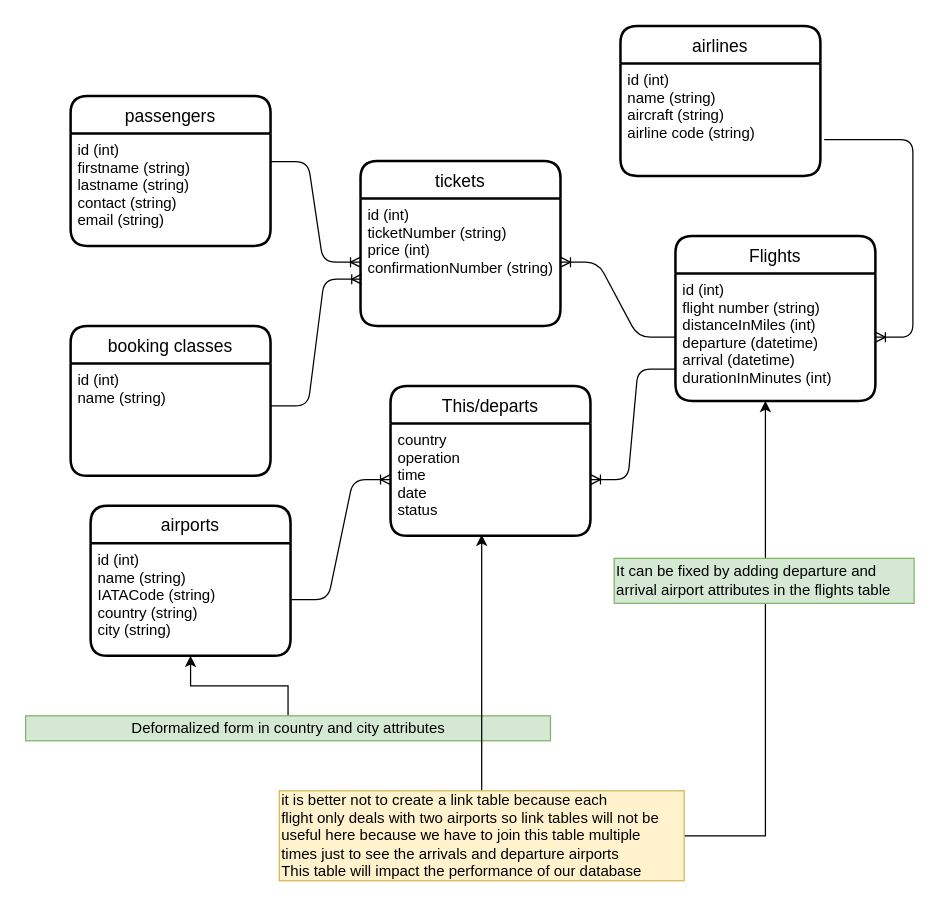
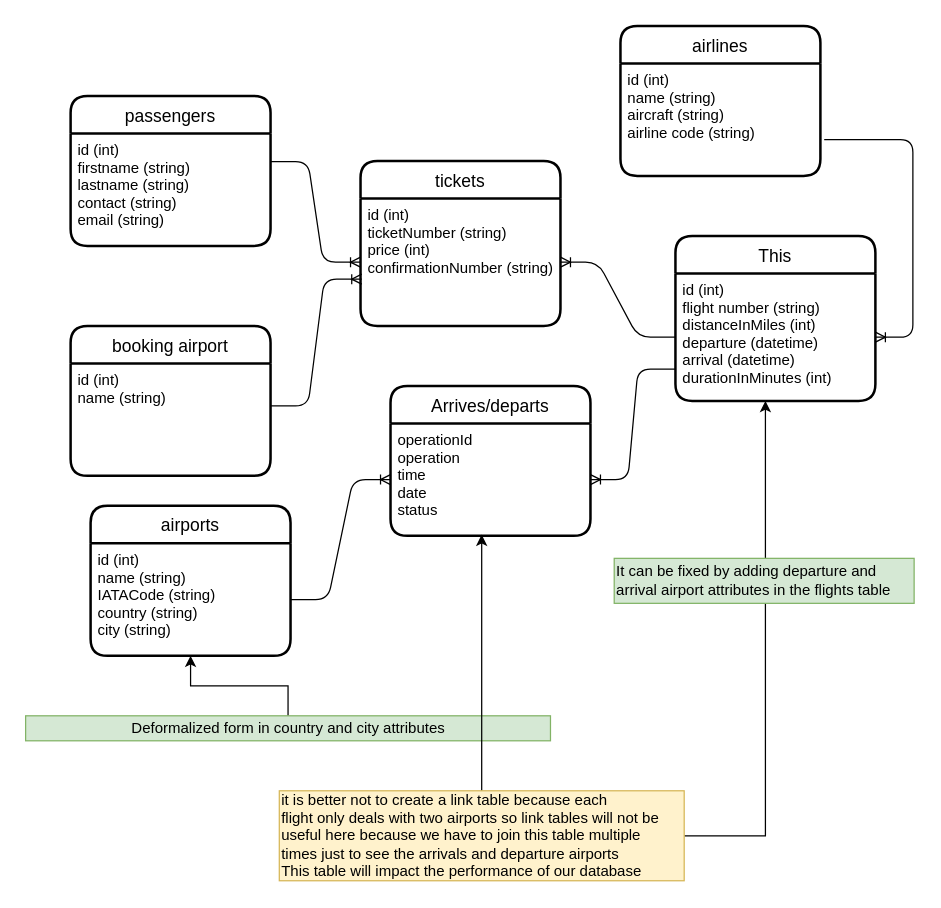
node "Flights": label "Flights" -> "This"
node "booking classes": label "booking classes" -> "booking airport"
node "This/departs": label "This/departs" -> "Arrives/departs"
node "country operation time date status": label "country operation time date status" -> "operationId operation time date status"
